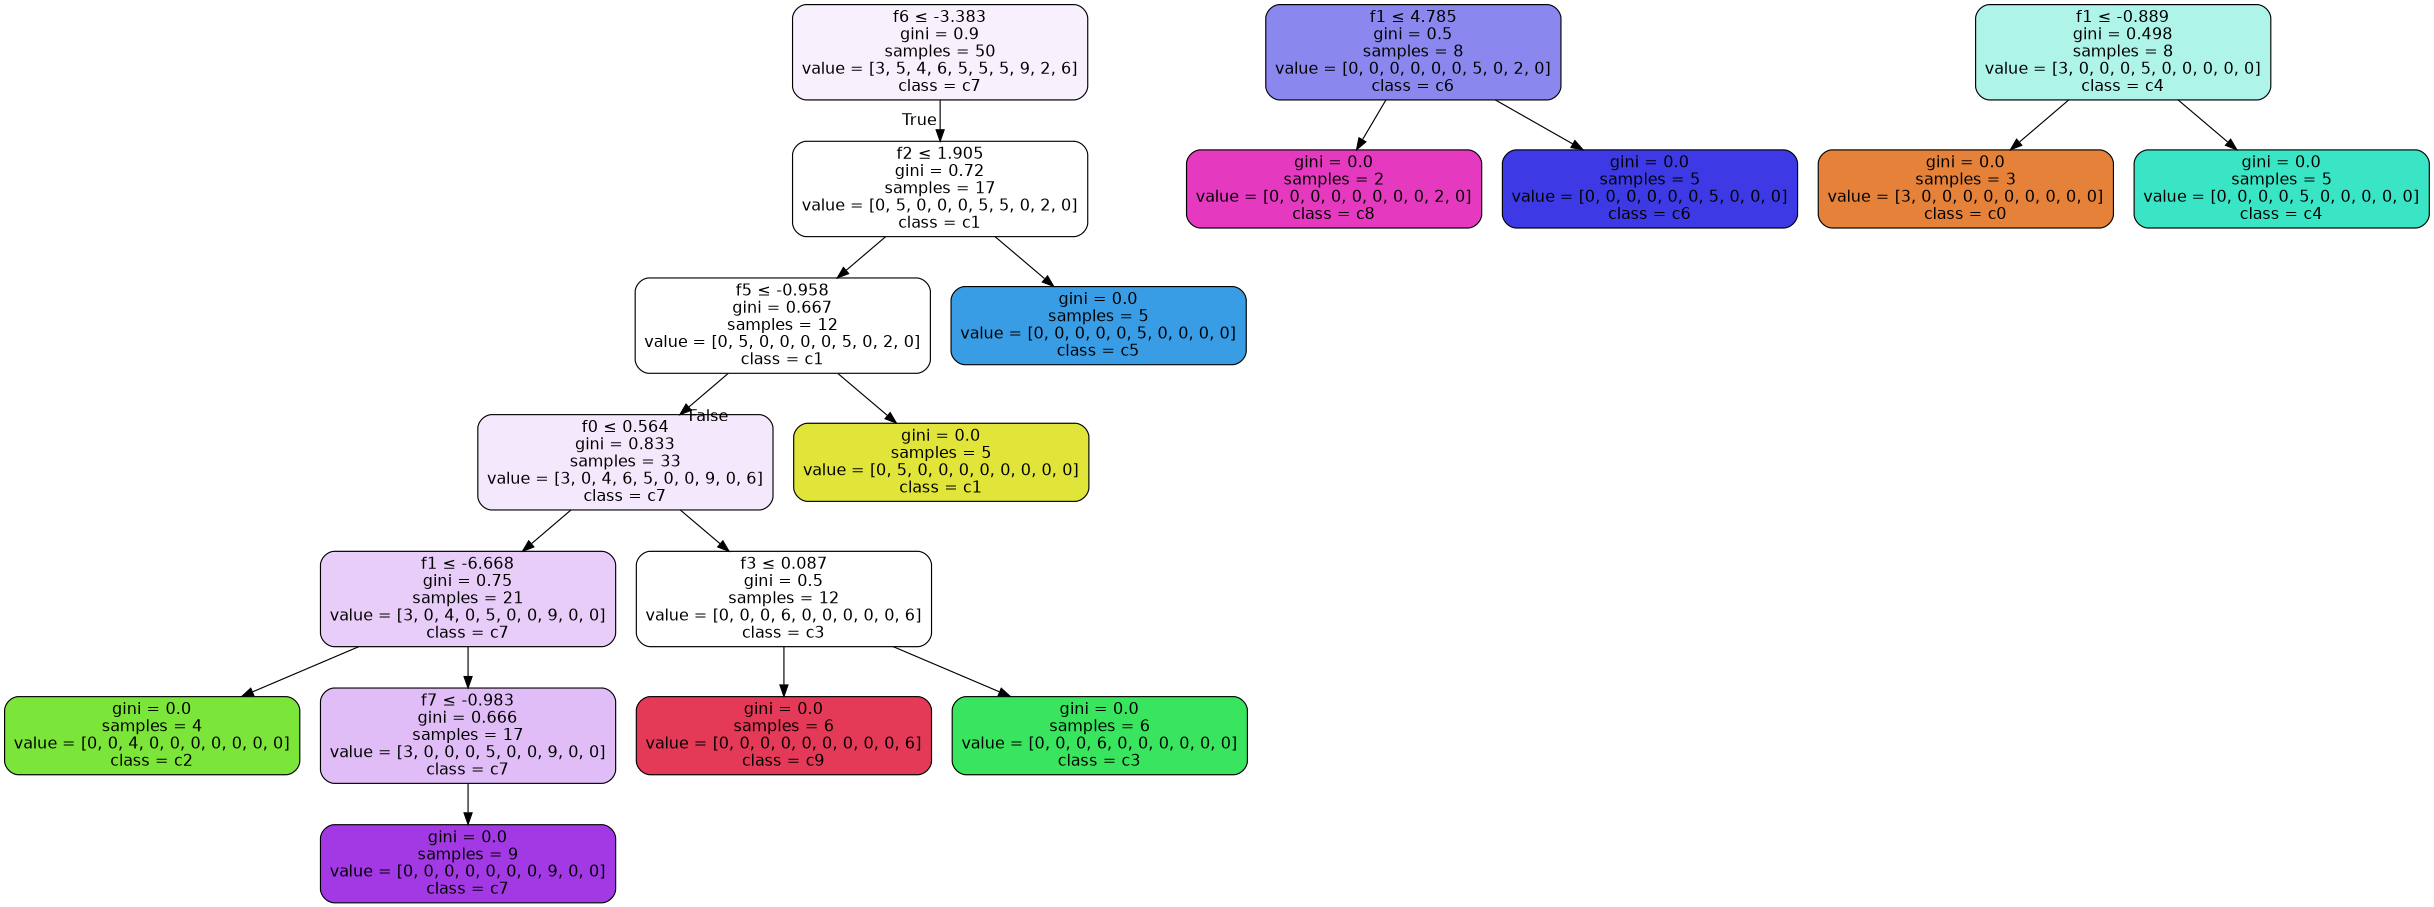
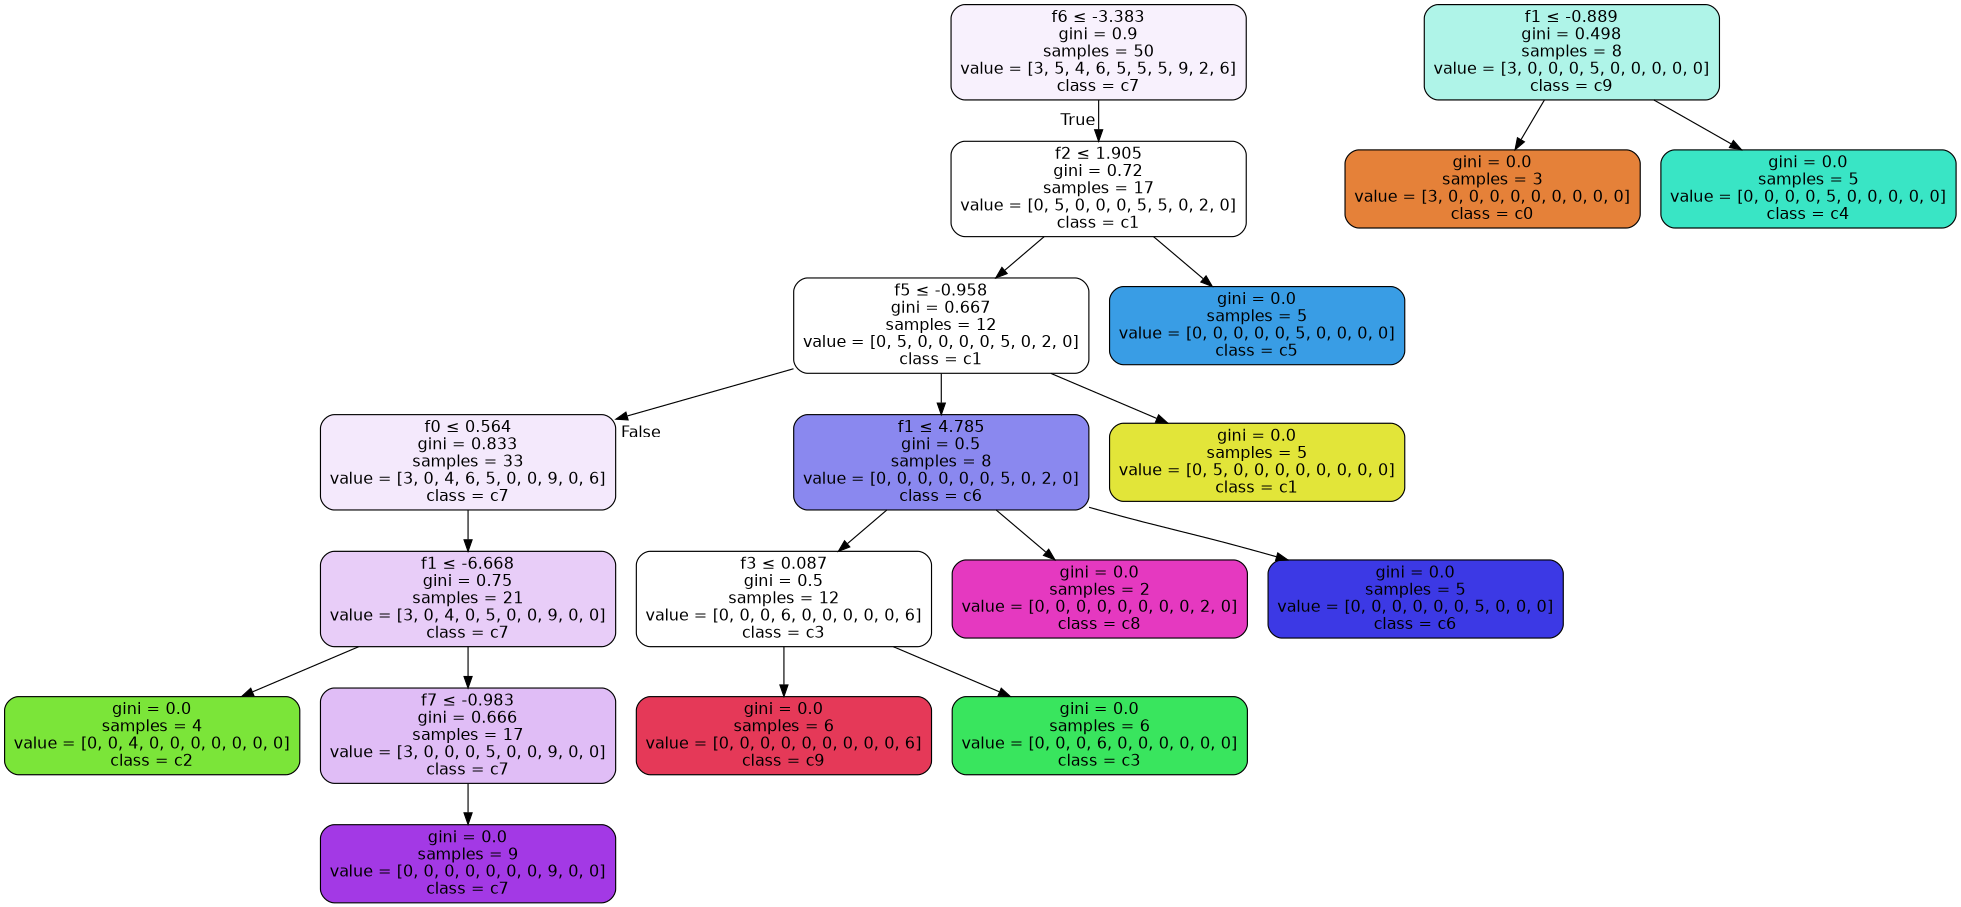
node "f1 ≤ -0.889": text "class = c4" -> "class = c9"
edge "f5 ≤ -0.958" -> "f1 ≤ 4.785": added
edge "f0 ≤ 0.564" -> "f3 ≤ 0.087": now "f1 ≤ 4.785" -> "f3 ≤ 0.087"
